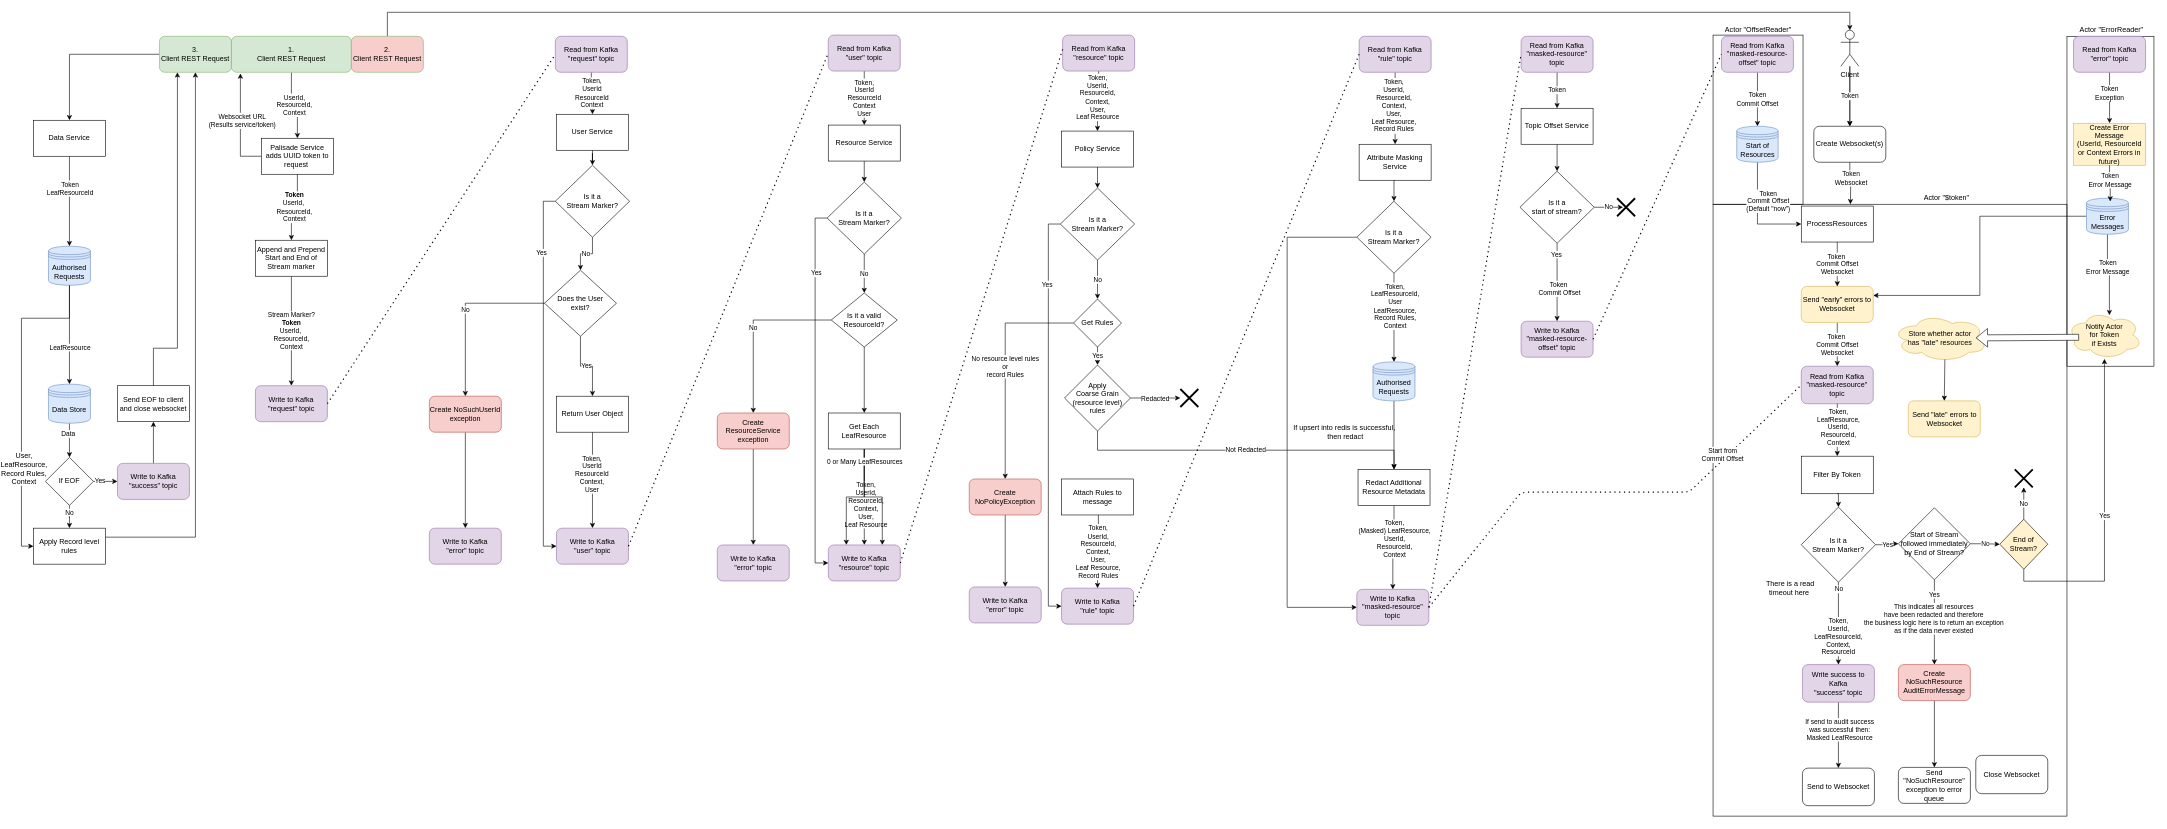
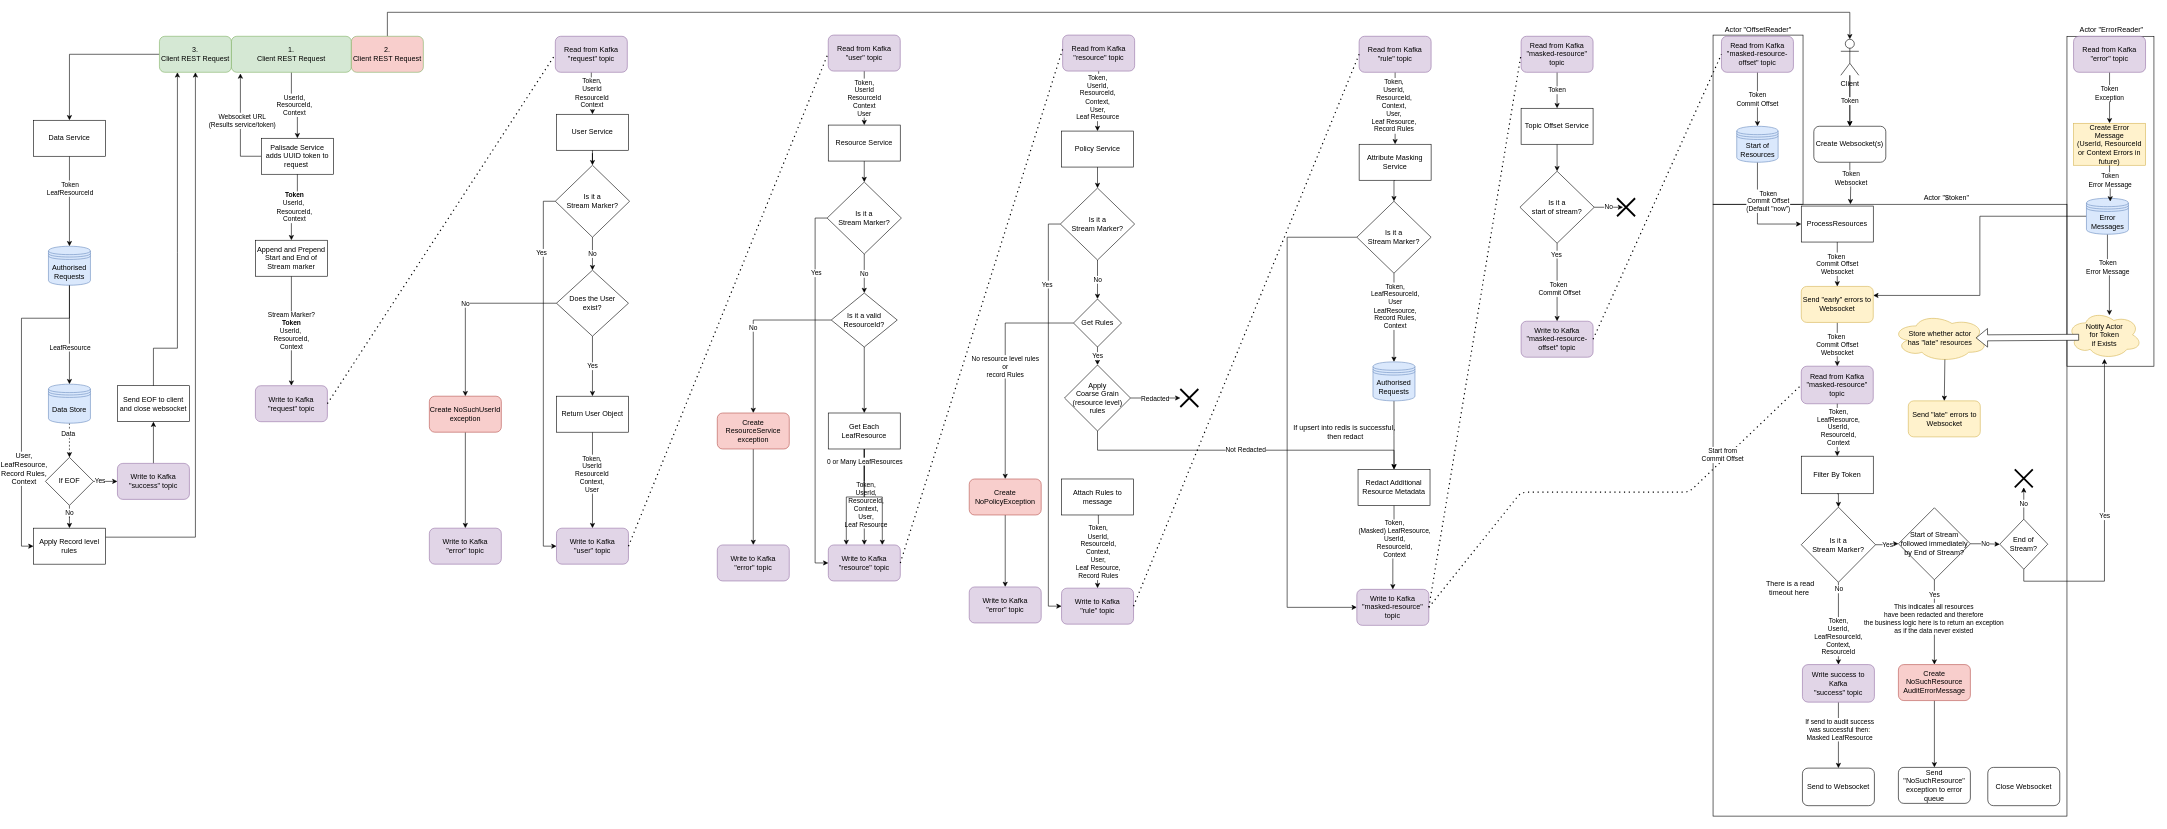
node "Client": moved (1850, 48) -> (1850, 57)
node "Does the User exist?": moved (580, 303) -> (592, 303)
edge "Data Store" -> "If EOF": style solid -> dashed
node "End of Stream?": fillcolor #fff2cc -> #ffffff
node "Close Websocket": moved (2012, 775) -> (2024, 787)
